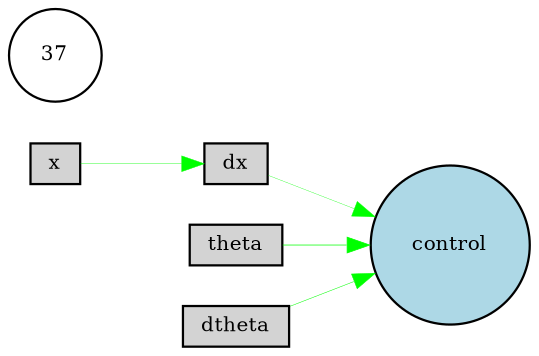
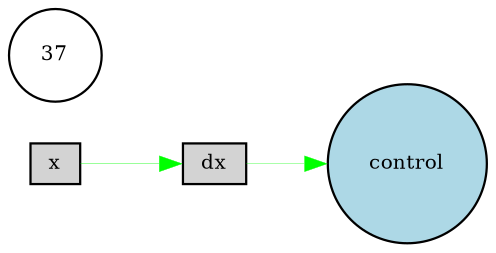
node "theta": removed
node "dtheta": removed
